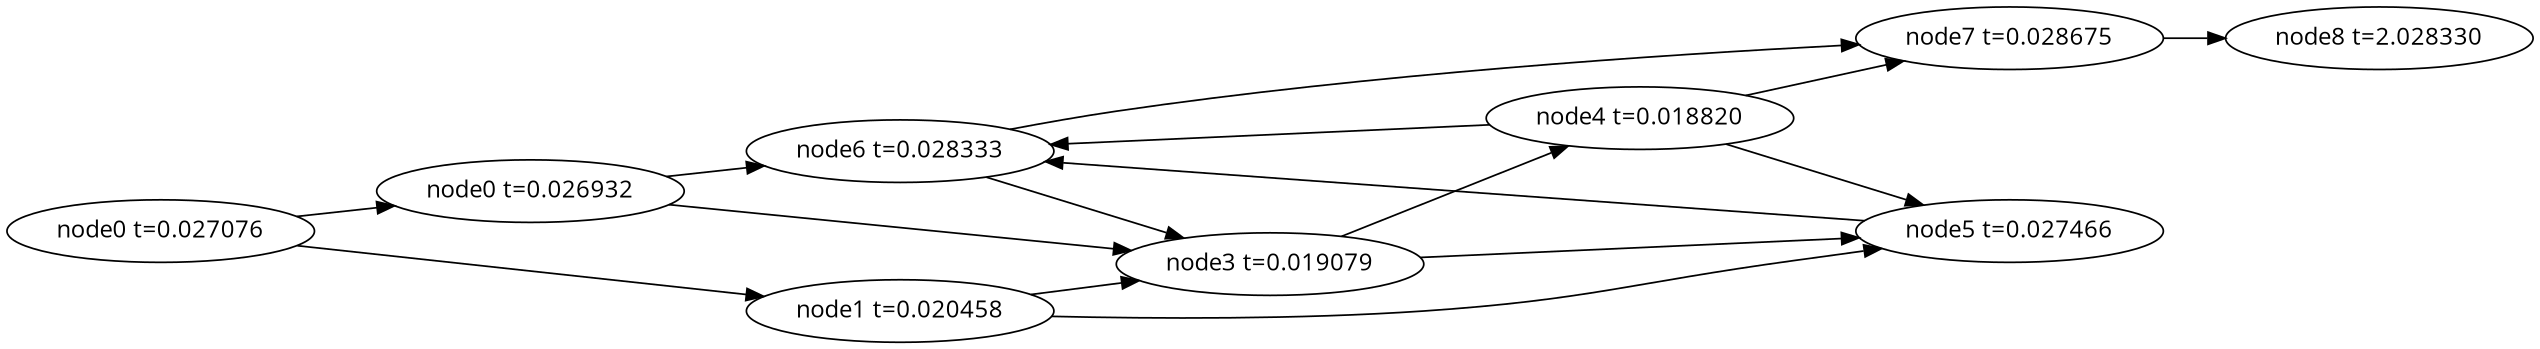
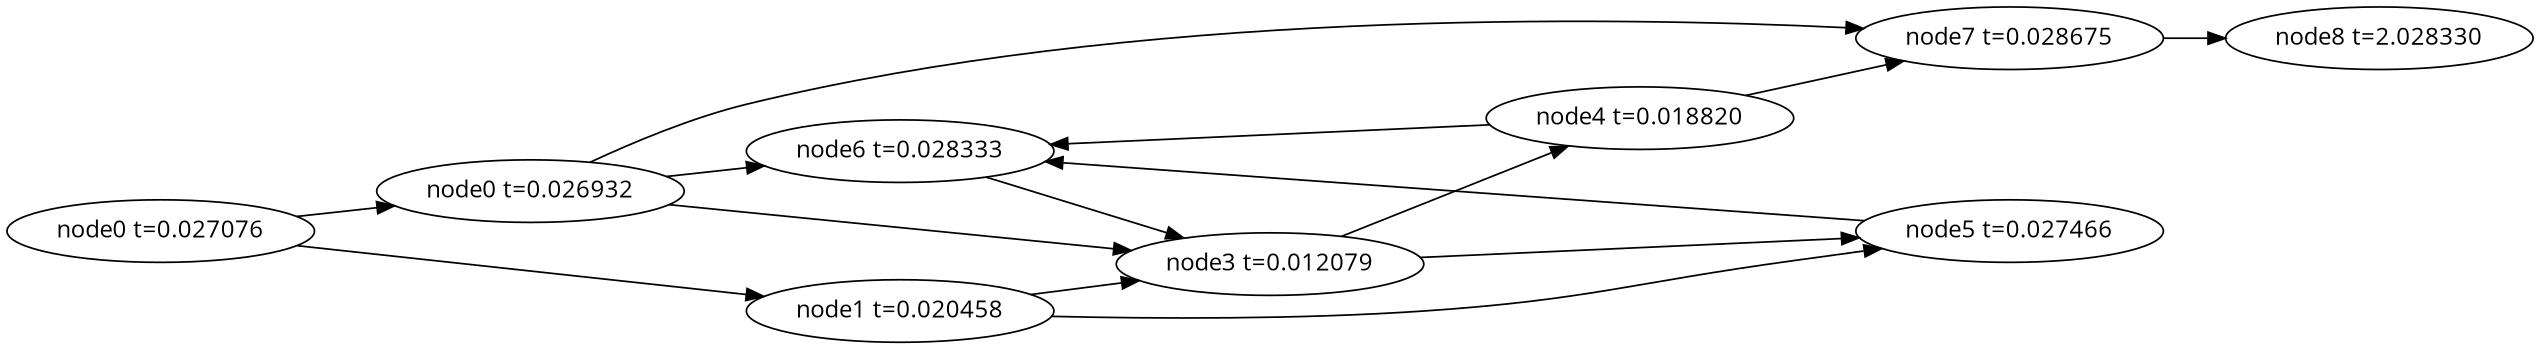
edge "node6 t=0.028333" -> "node7 t=0.028675": now "node0 t=0.026932" -> "node7 t=0.028675"
edge "node4 t=0.018820" -> "node5 t=0.027466": removed
node "node3 t=0.019079": label "node3 t=0.019079" -> "node3 t=0.012079"
